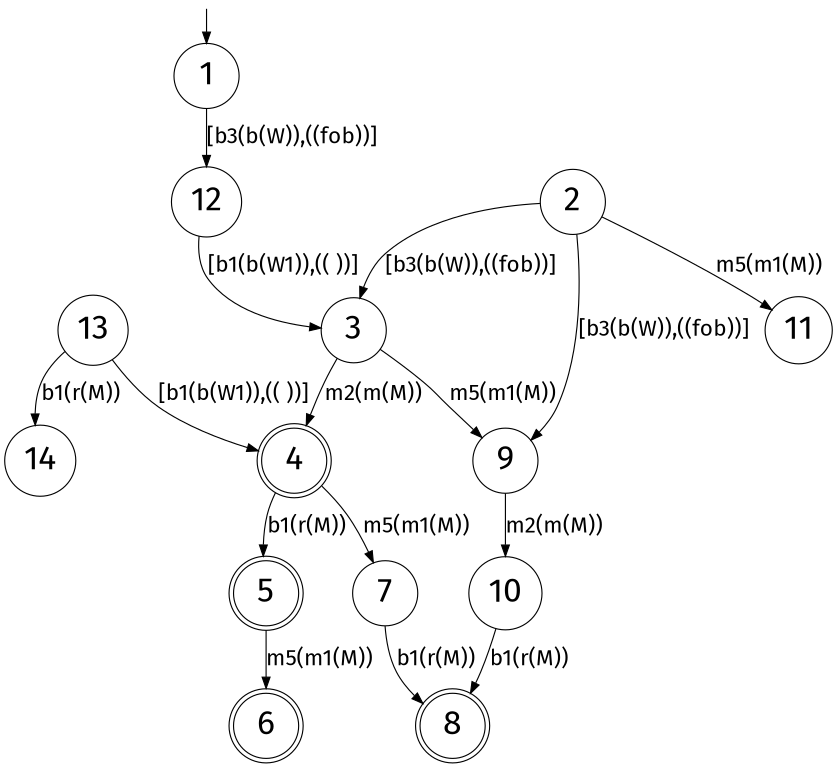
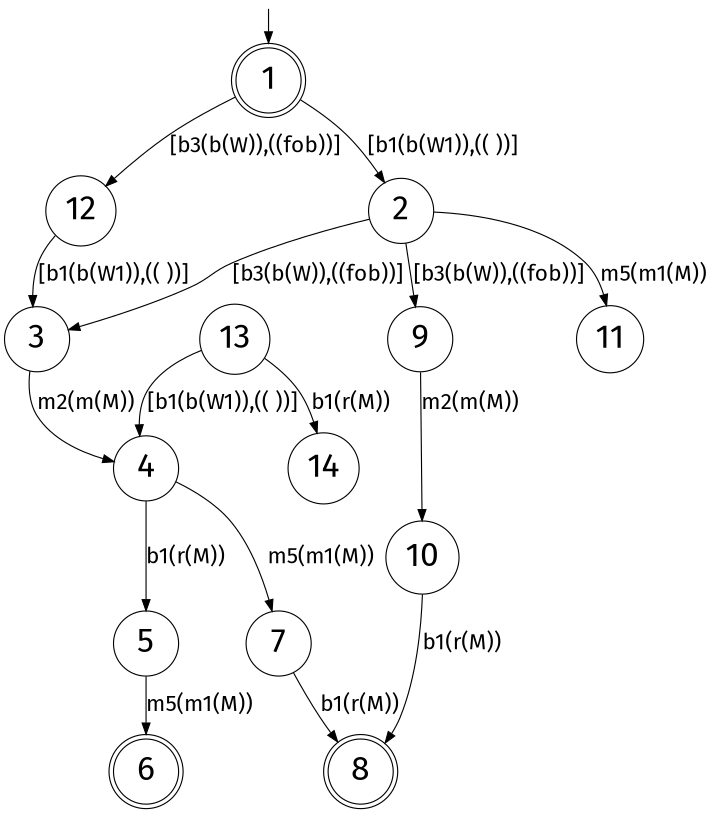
node "1": shape circle -> doublecircle
edge "1" -> "2": added, label "[b1(b(W1)),(( ))]"
edge "3" -> "9": removed, label "m5(m1(M))"
node "4": shape doublecircle -> circle
node "5": shape doublecircle -> circle
